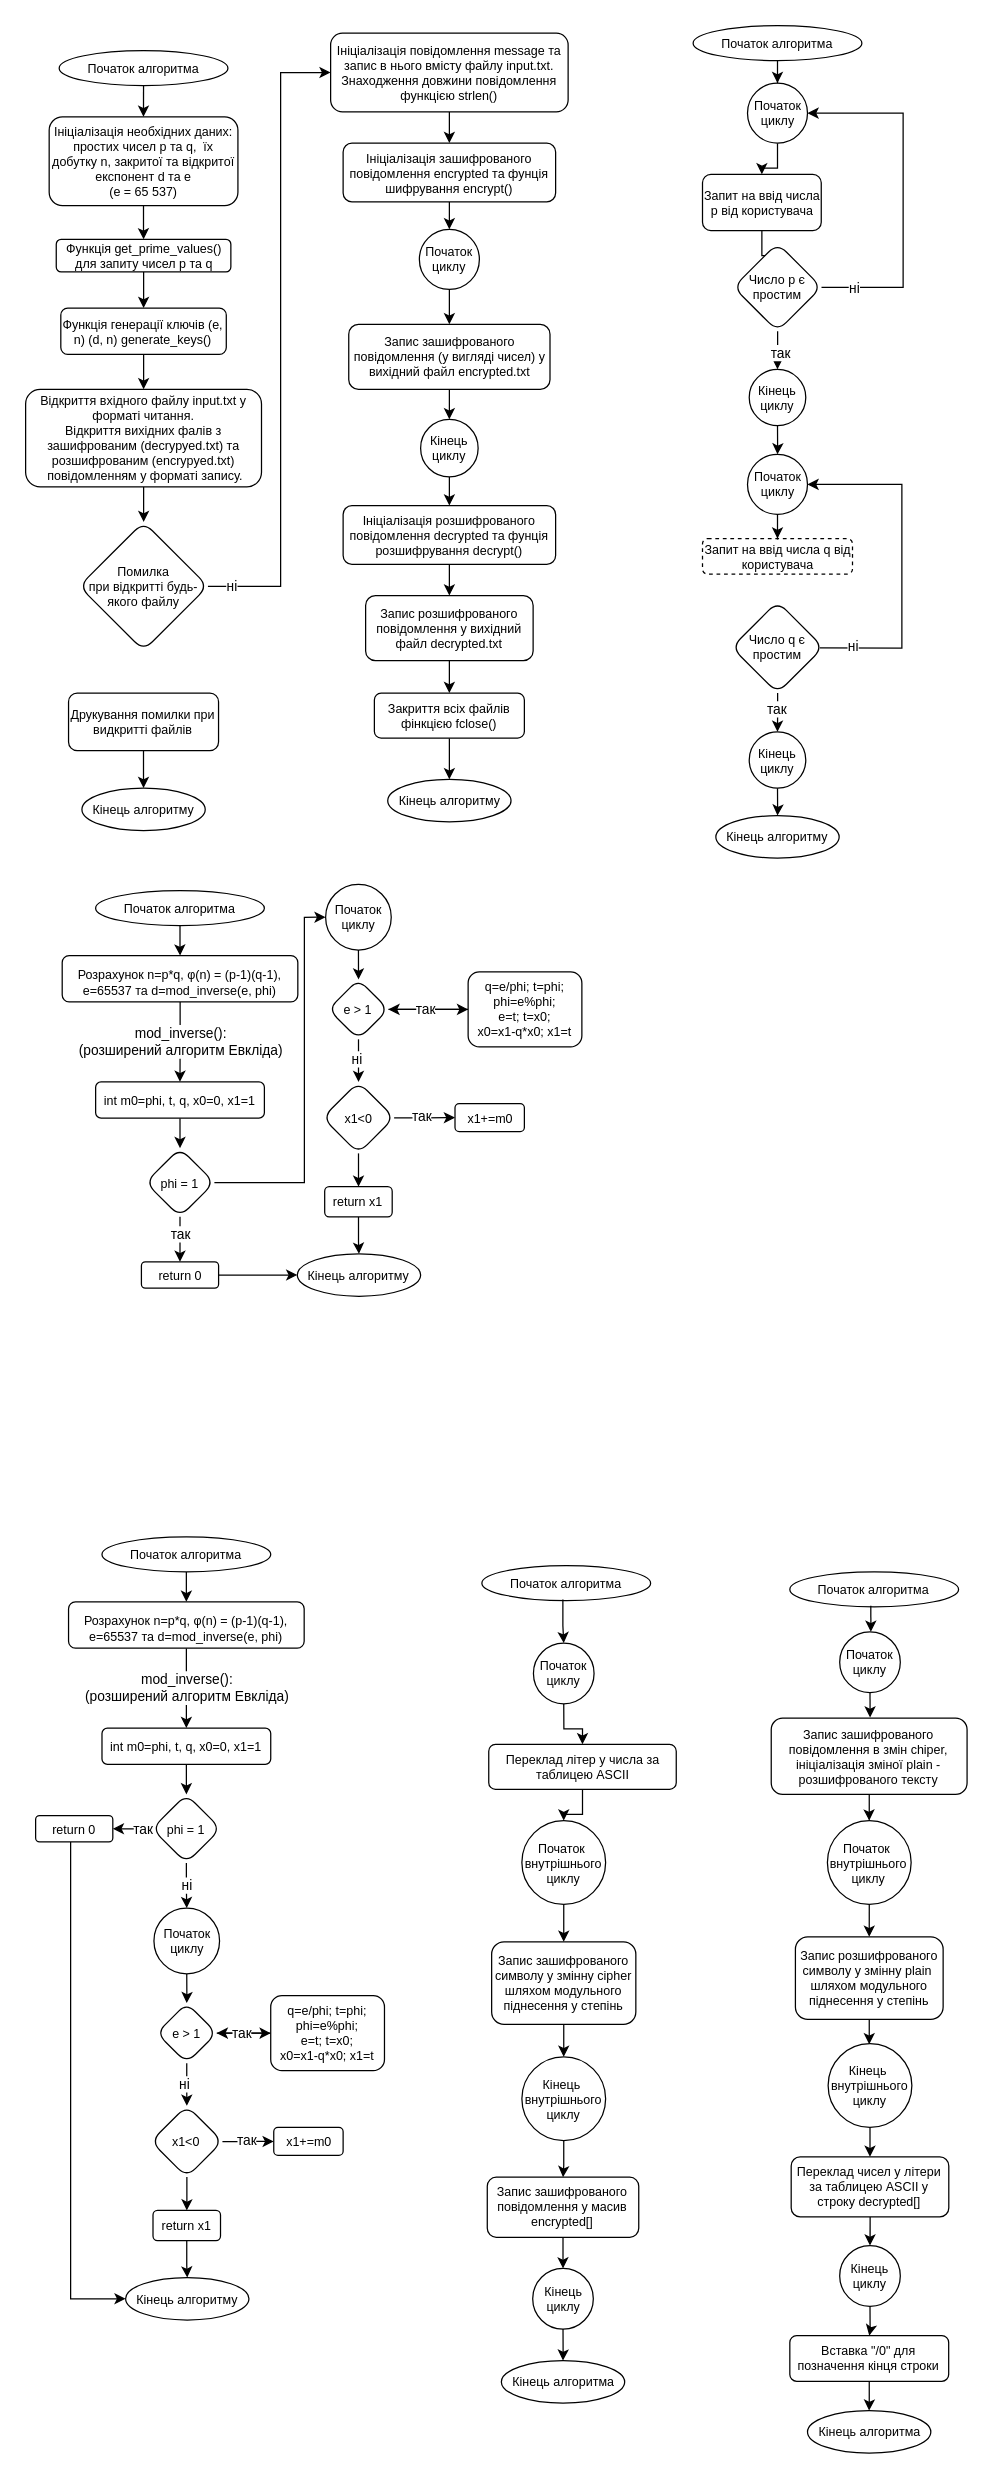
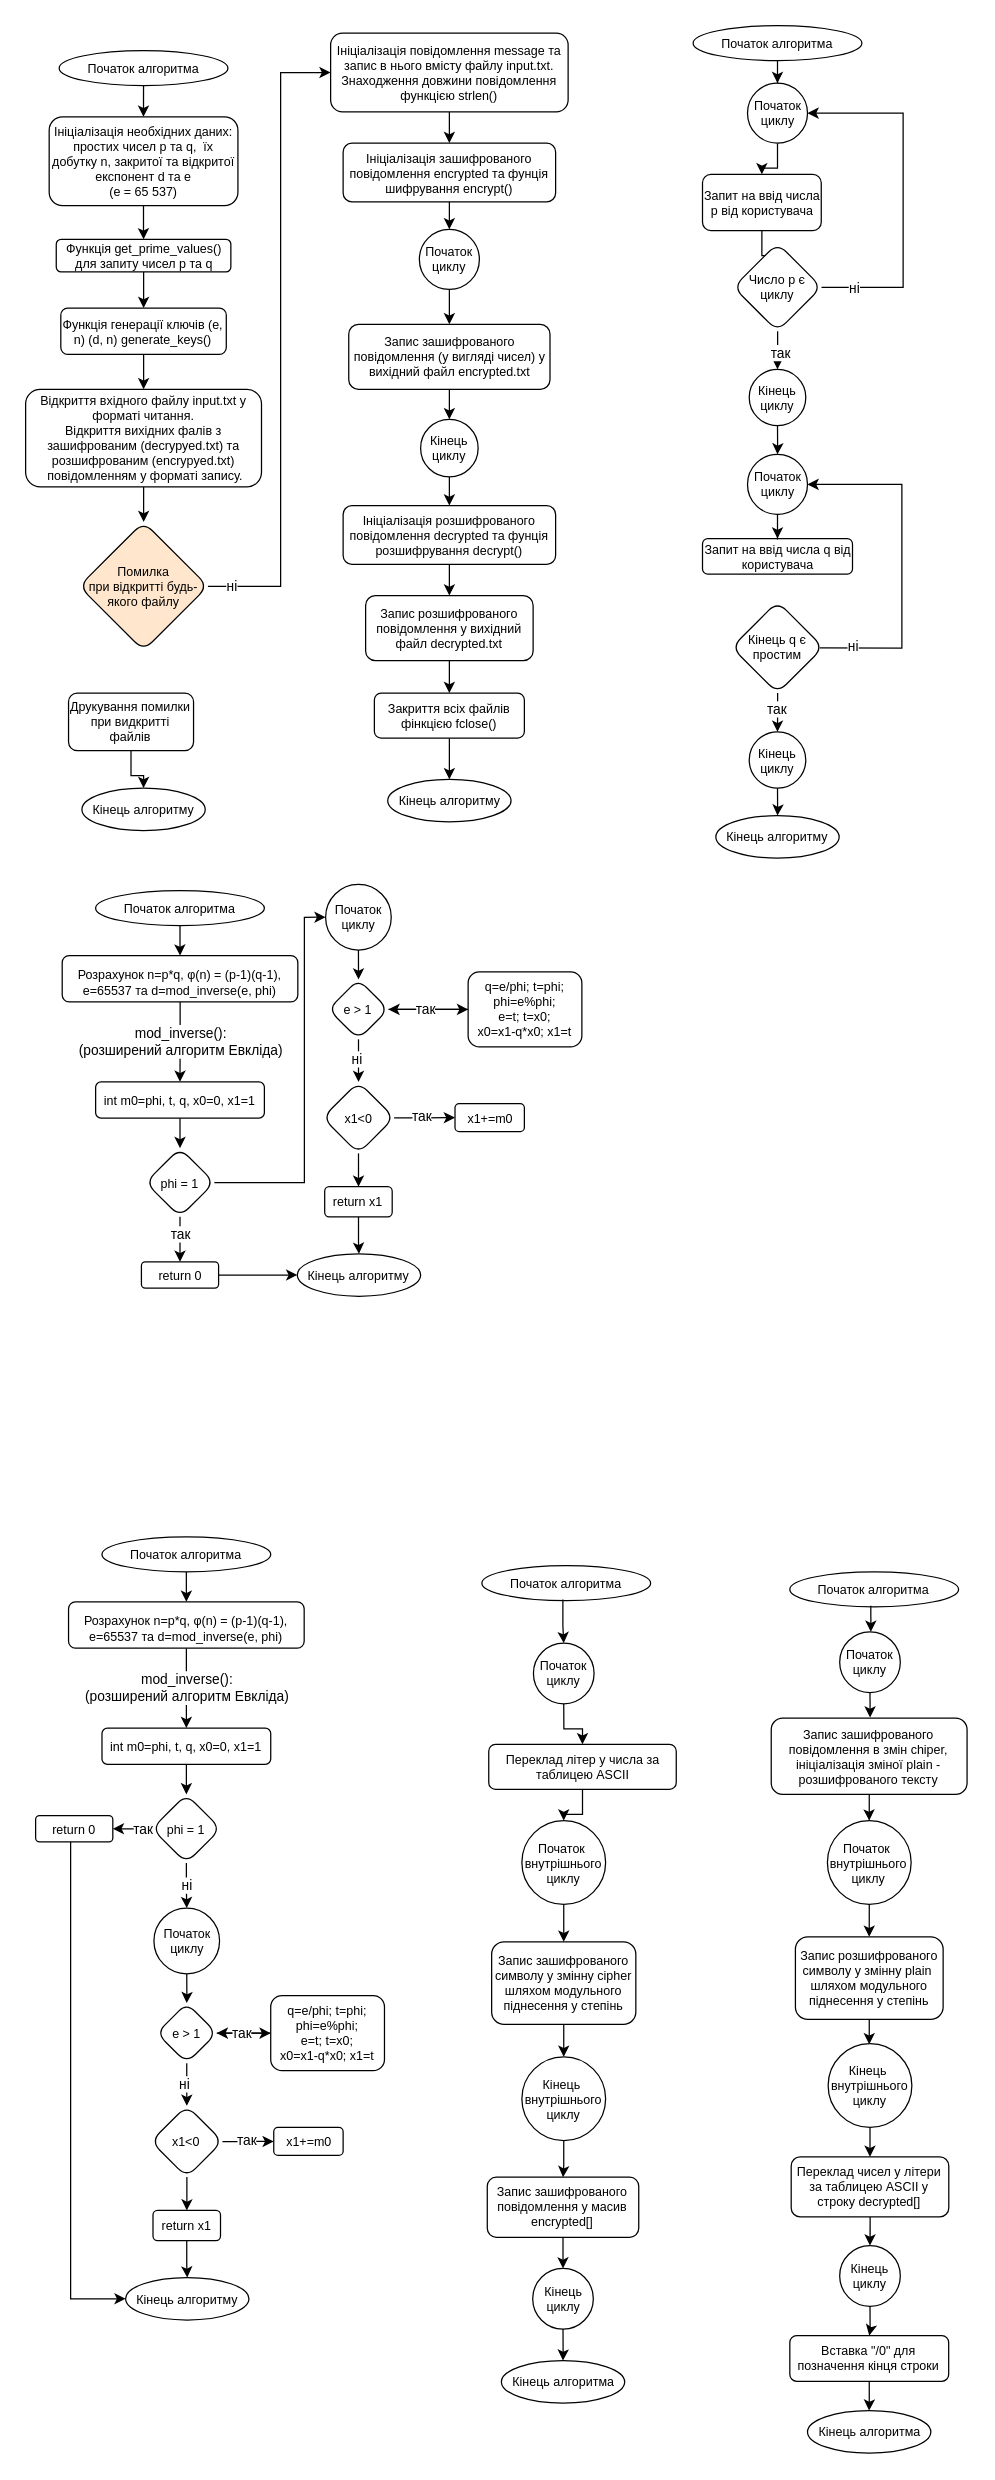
node "Число p є простим": label "Число p є простим" -> "Число p є циклу"
node "Запит на ввід числа q від користувача": style dashed -> solid
node "Помилка при відкритті будь-якого файлу": fillcolor #ffffff -> #ffe6cc
node "Число q є простим": label "Число q є простим" -> "Кінець q є простим"
node "Друкування помилки при видкритті файлів": size 150x58 -> 125x58
